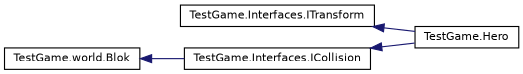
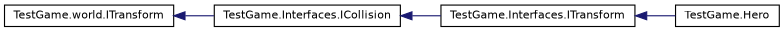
edge "TestGame.Hero" -> "TestGame.Interfaces.ICollision": now "TestGame.Interfaces.ITransform" -> "TestGame.Interfaces.ICollision"
node "TestGame.world.Blok": label "TestGame.world.Blok" -> "TestGame.world.ITransform"
